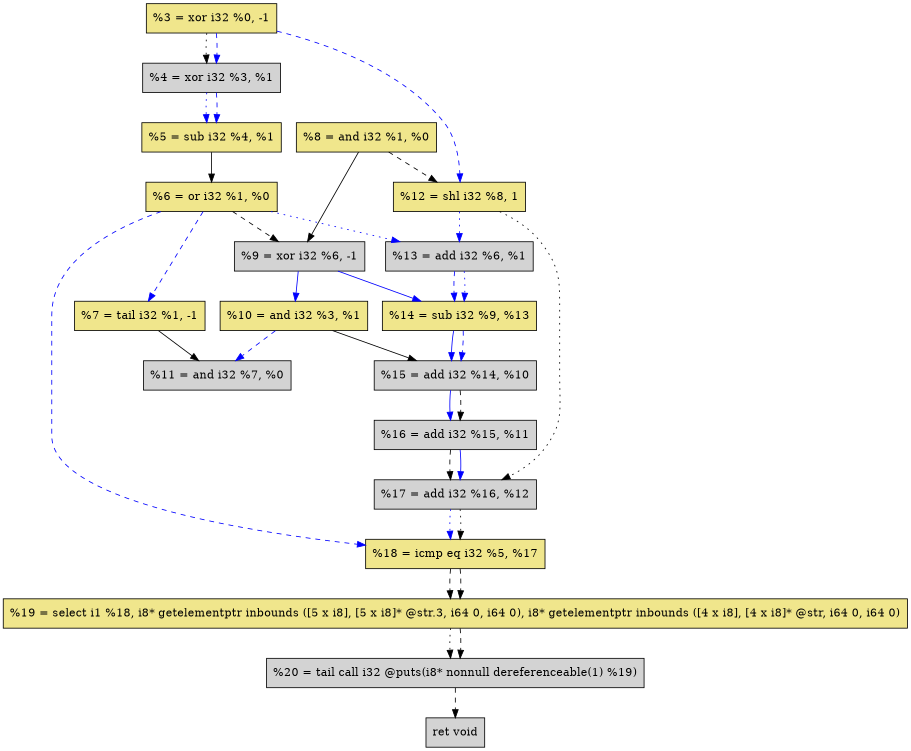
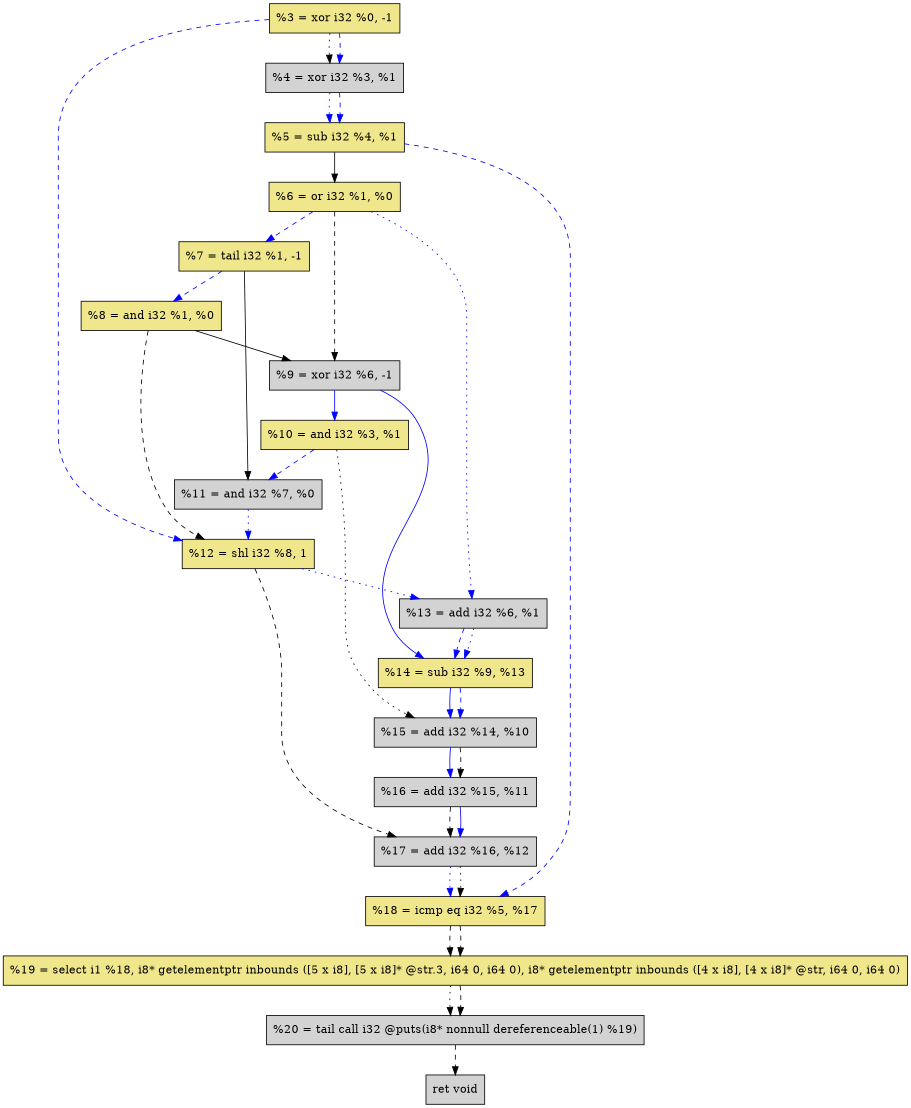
edge "%7 = tail i32 %1, -1" -> "%8 = and i32 %1, %0": added
edge "%12 = shl i32 %8, 1" -> "%17 = add i32 %16, %12": style dotted -> dashed
edge "%10 = and i32 %3, %1" -> "%15 = add i32 %14, %10": style solid -> dotted
edge "%6 = or i32 %1, %0" -> "%18 = icmp eq i32 %5, %17": now "%5 = sub i32 %4, %1" -> "%18 = icmp eq i32 %5, %17"
edge "%11 = and i32 %7, %0" -> "%12 = shl i32 %8, 1": added
